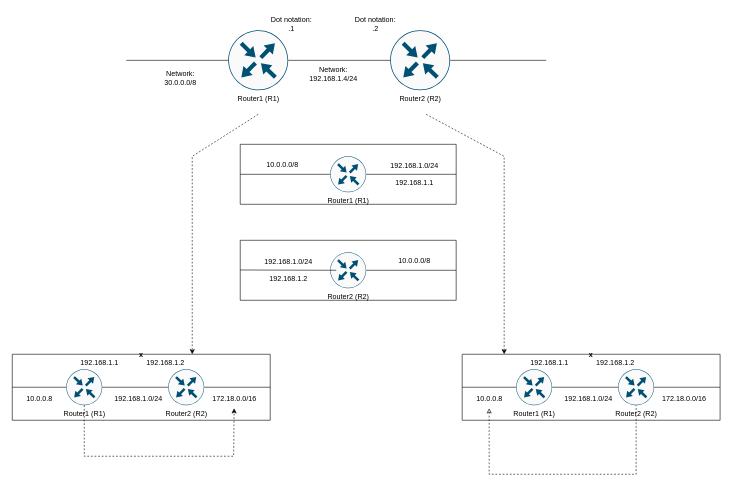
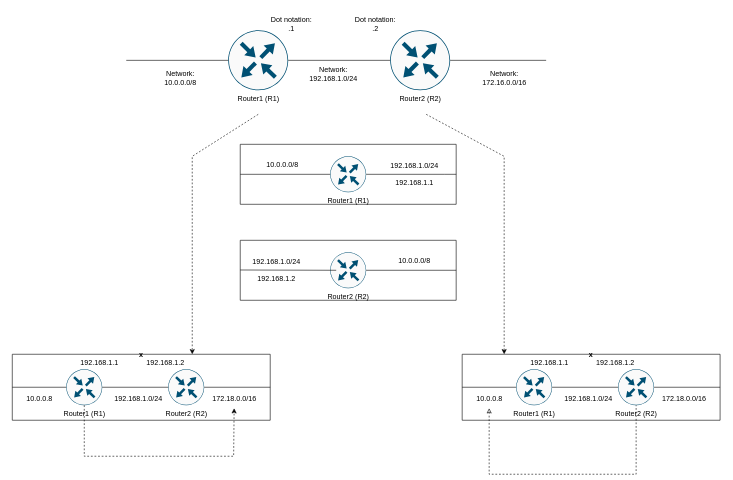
node "Network: 192.168.1.4/24": label "Network: 192.168.1.4/24" -> "Network: 192.168.1.0/24"
node "Network: 30.0.0.0/8": label "Network: 30.0.0.0/8" -> "Network: 10.0.0.0/8"
node "Network: 172.16.0.0/16": added
node "192.168.1.0/24 192.168.1.2": moved (288, 270) -> (276, 270)
